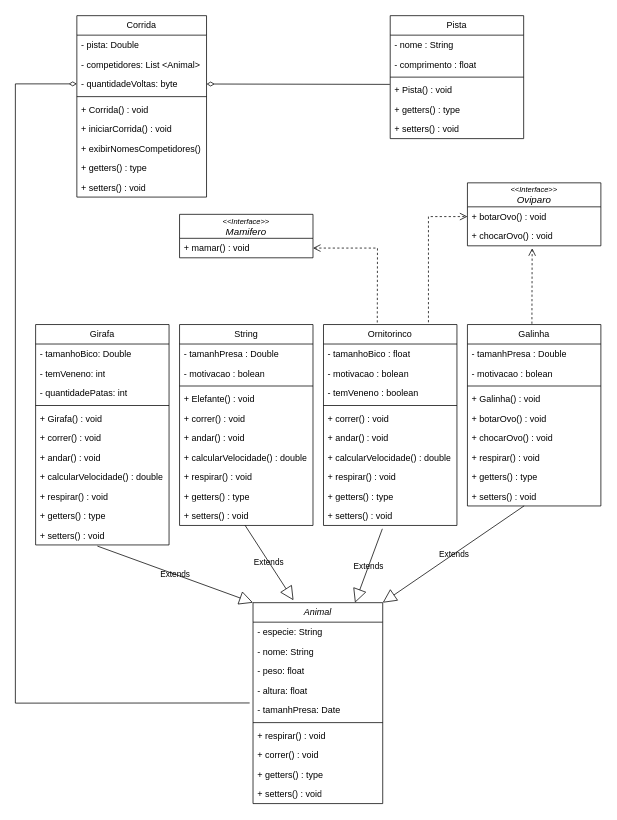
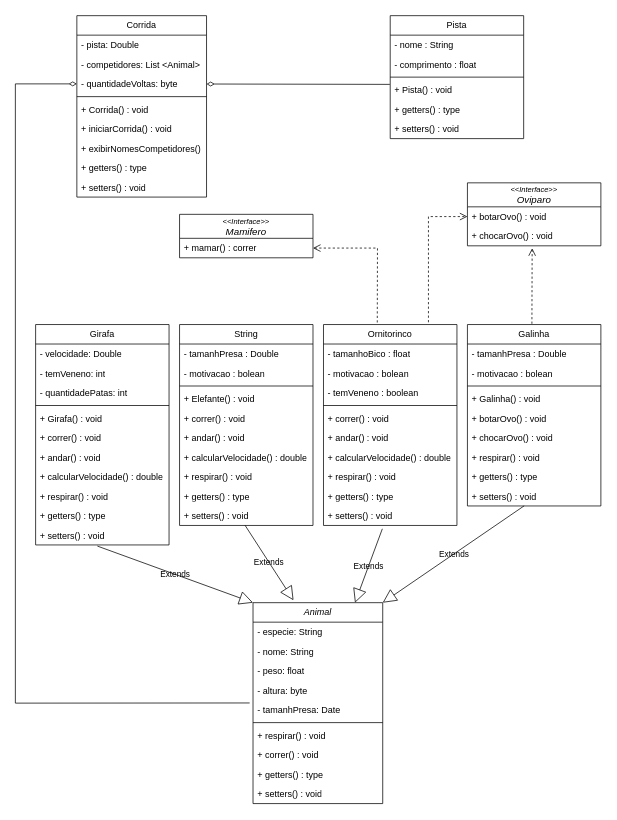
node "+ mamar() : void": label "+ mamar() : void" -> "+ mamar() : correr"
node "- tamanhoBico: Double": label "- tamanhoBico: Double" -> "- velocidade: Double"
node "- altura: float": label "- altura: float" -> "- altura: byte"
